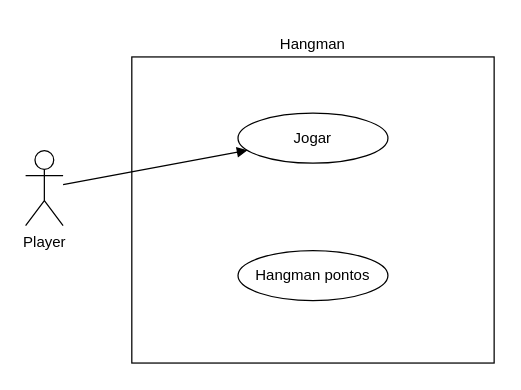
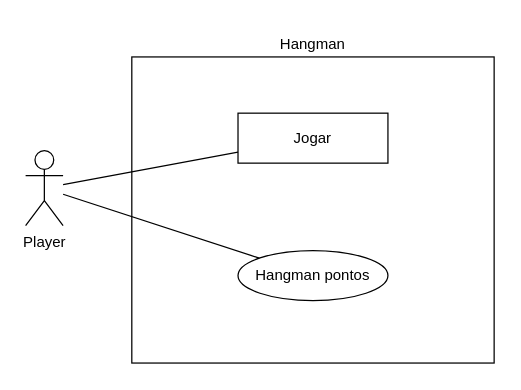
node "Jogar": shape ellipse -> rectangle
edge "Player" -> "Jogar": arrowhead block -> none
edge "Player" -- "Hangman pontos": added
